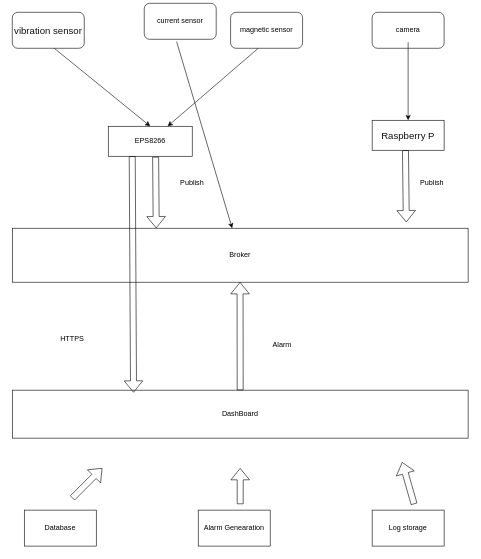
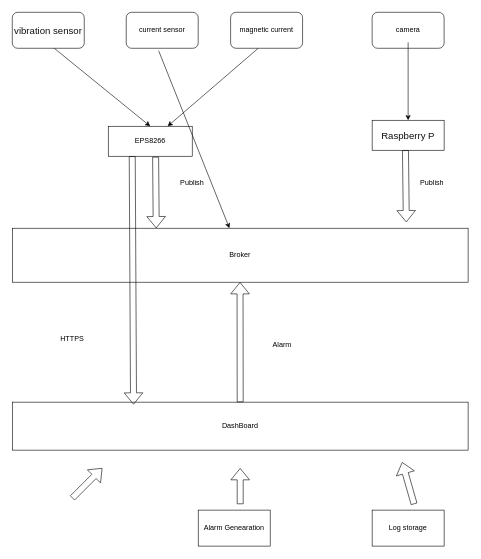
node "current sensor": moved (180, 21) -> (162, 30)
node "magnetic sensor": label "magnetic sensor" -> "magnetic current"
node "DashBoard": moved (240, 414) -> (240, 426)
node "Database": removed
